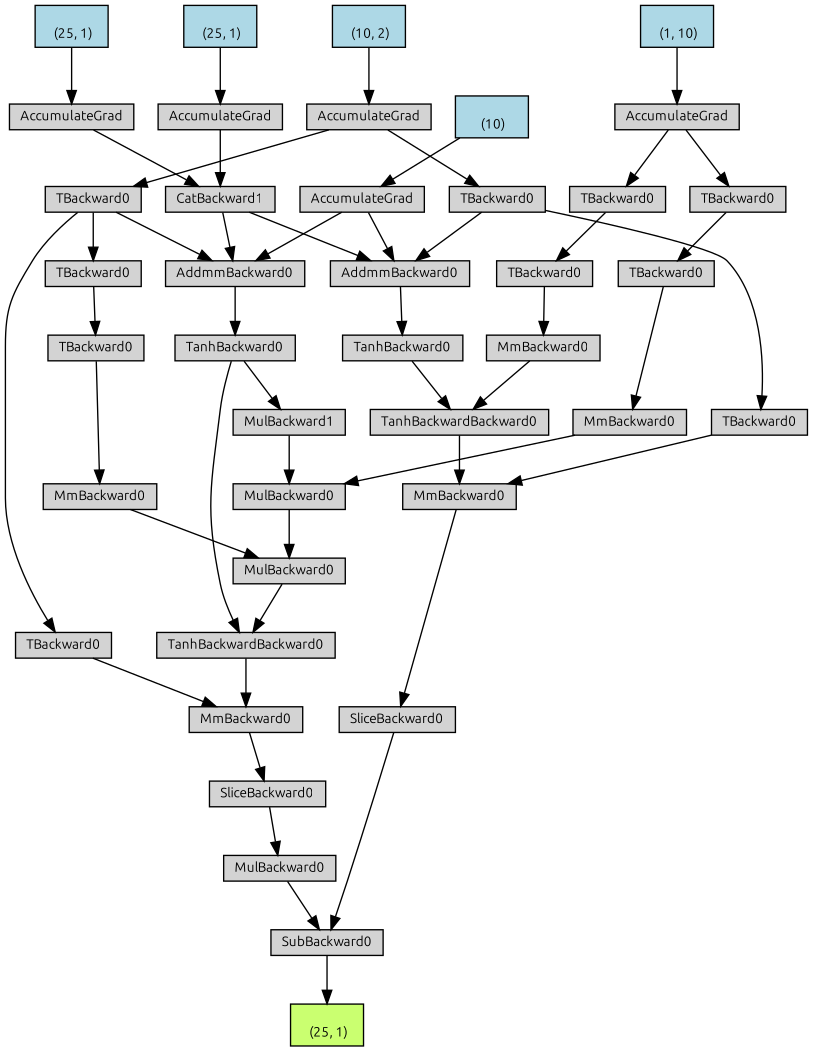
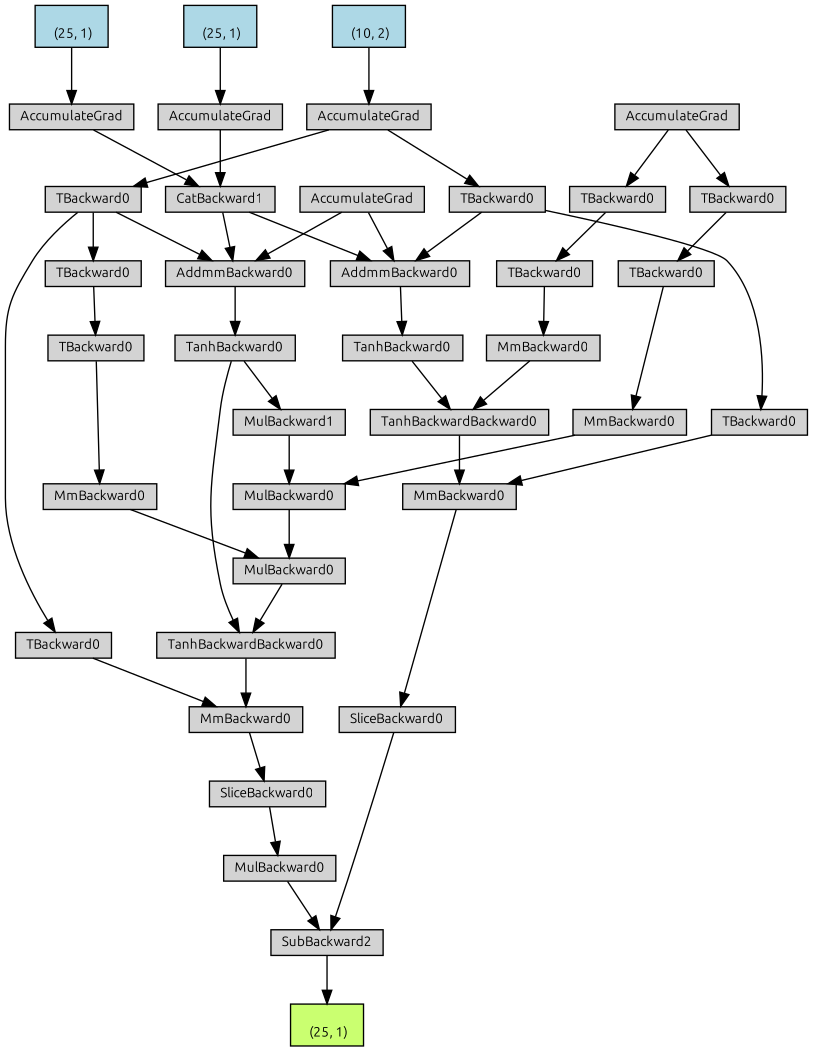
node "(1, 10)": removed
node "(10)": removed
node "SubBackward0": label "SubBackward0" -> "SubBackward2"
